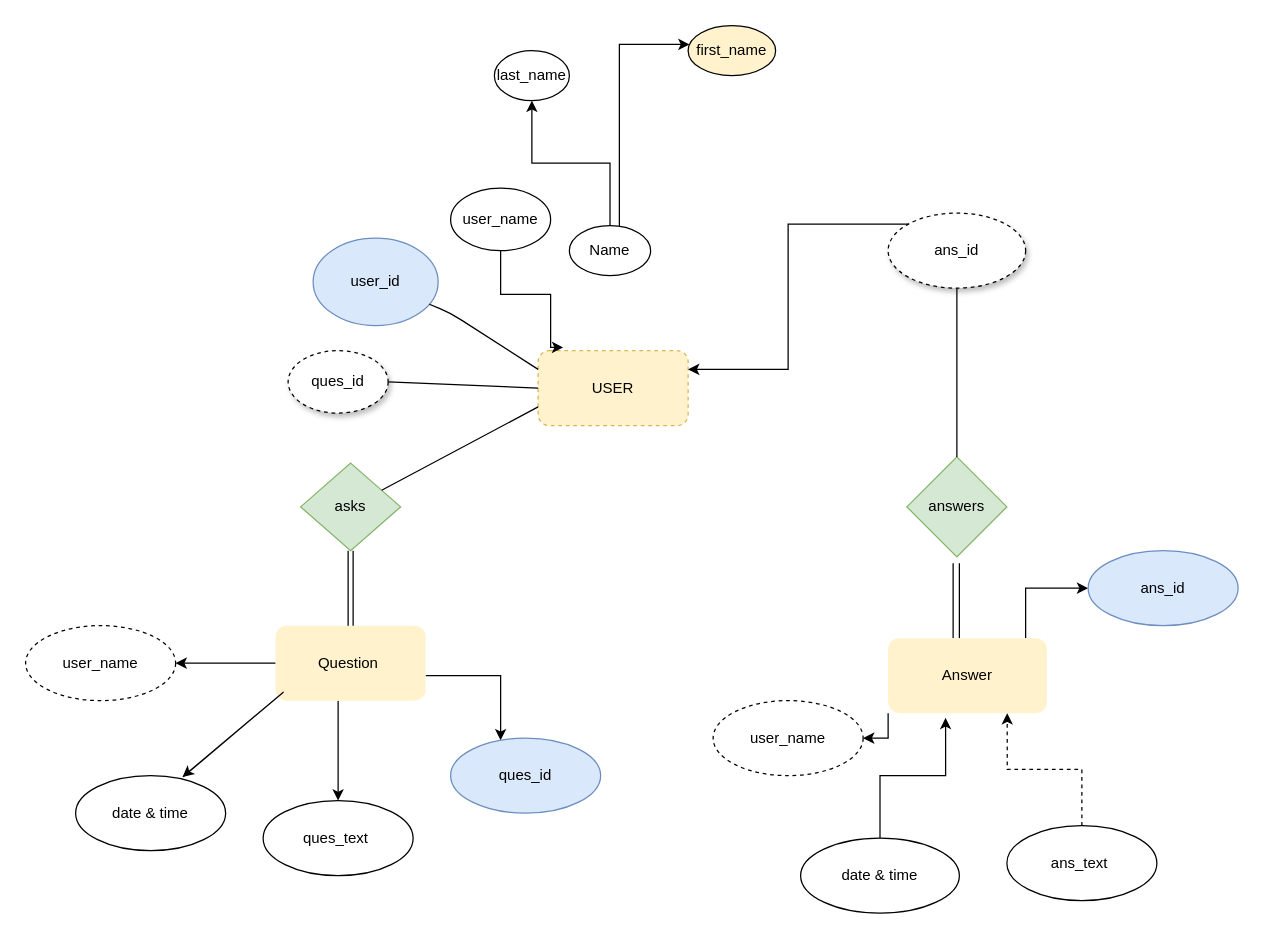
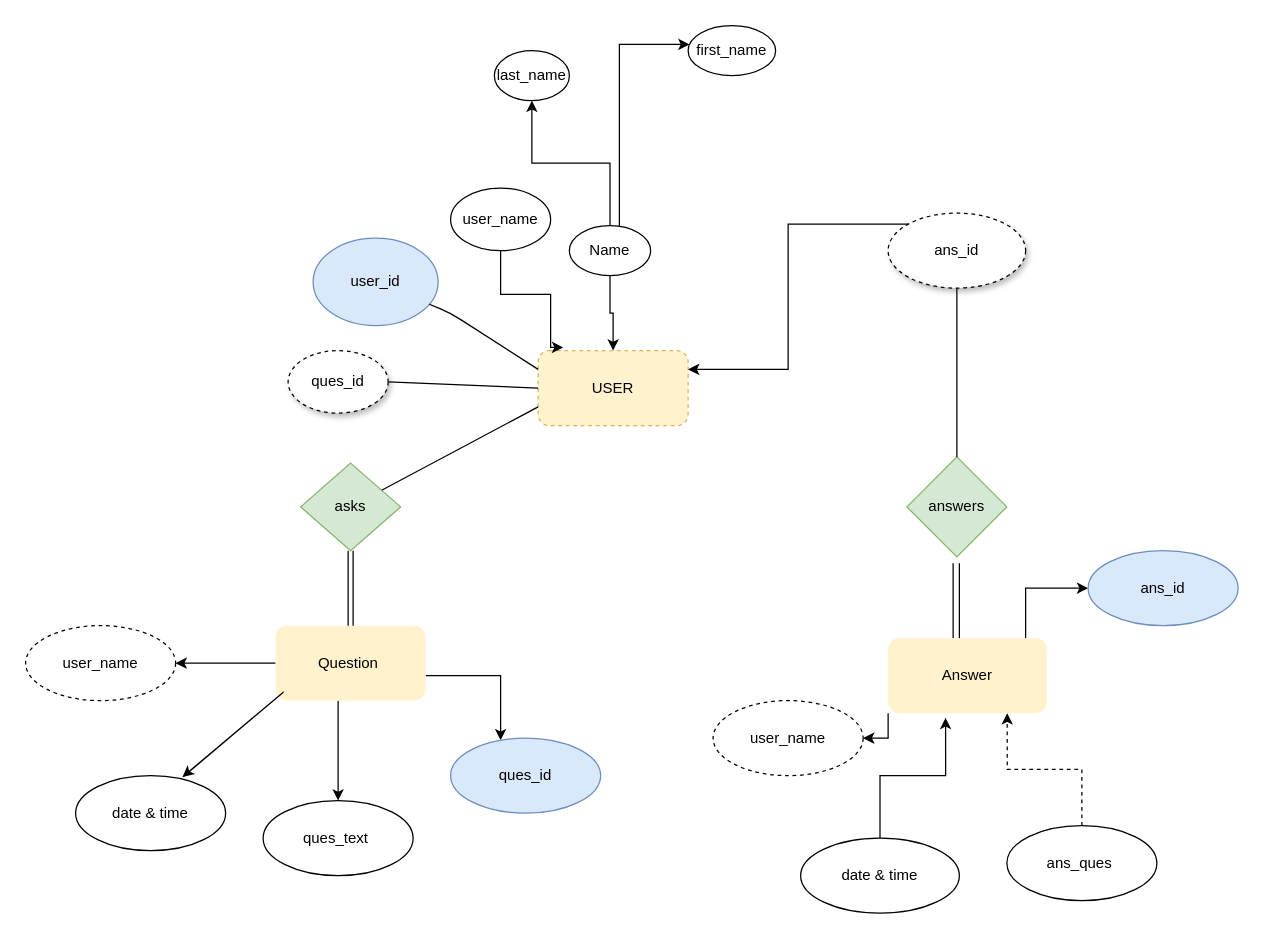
node "first_name": fillcolor #fff2cc -> #ffffff
edge "Name" -> "USER": added
node "ans_text": label "ans_text" -> "ans_ques"
